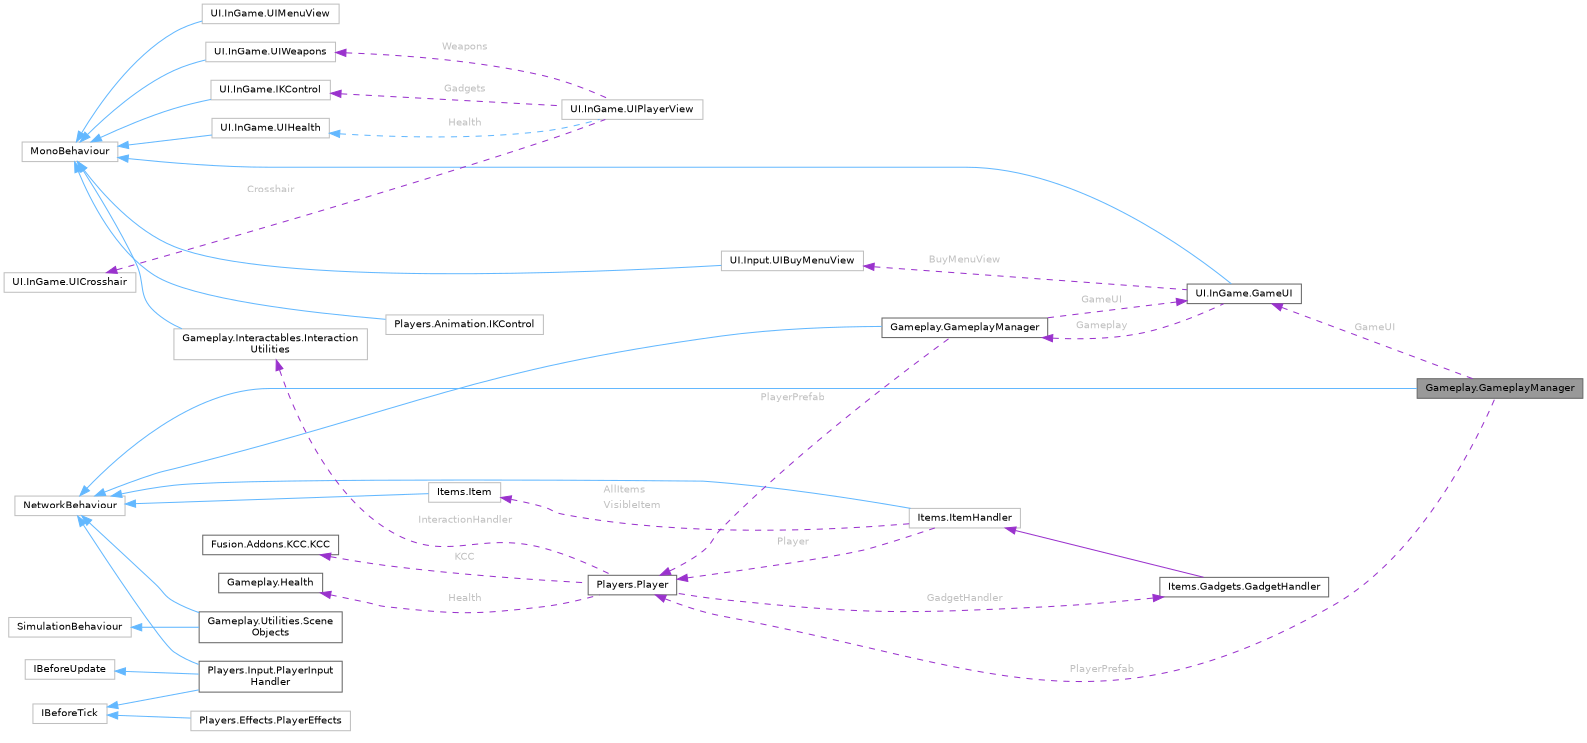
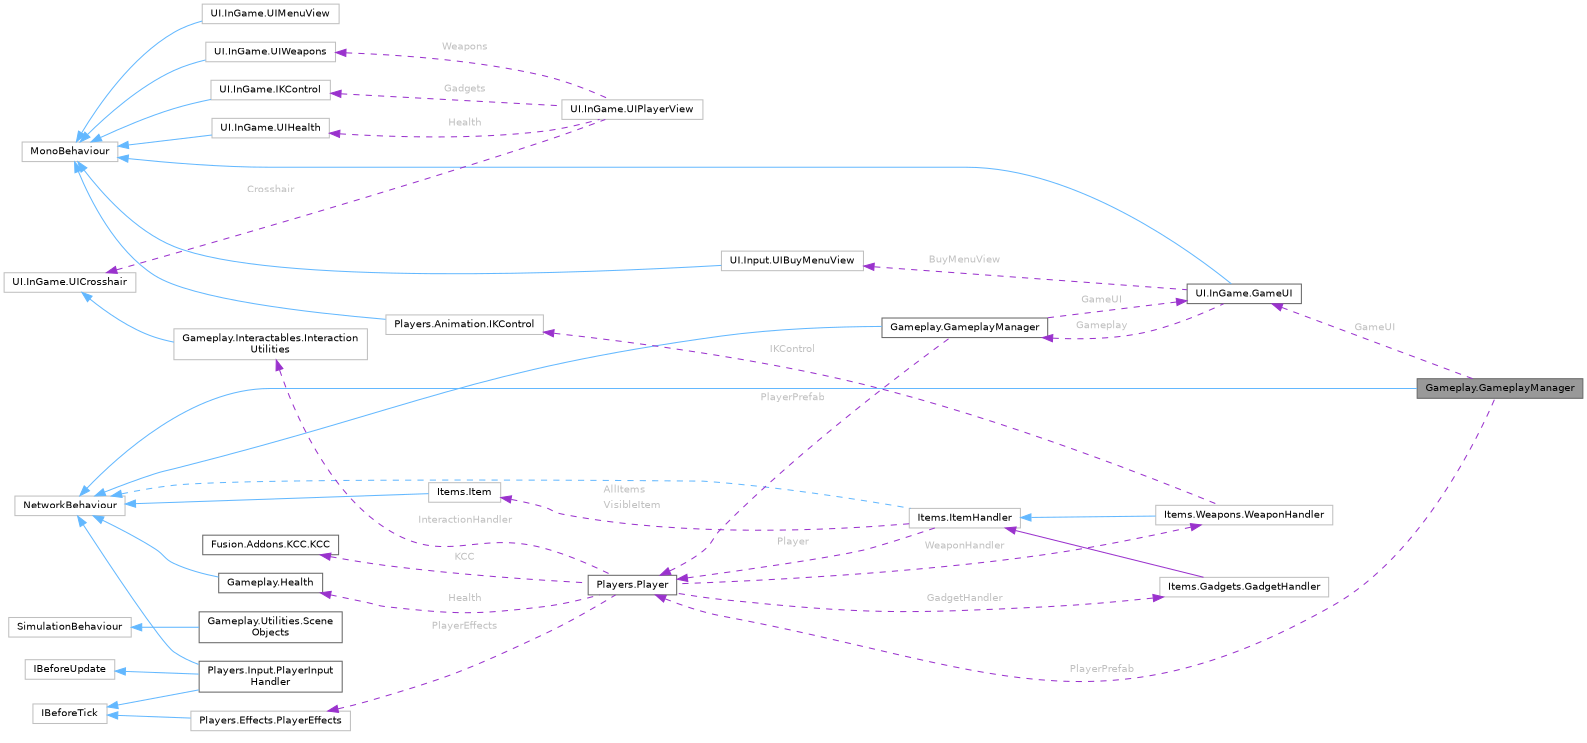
edge "UI.InGame.UIPlayerView" -> "UI.InGame.UIHealth": color steelblue1 -> darkorchid3
edge "Gameplay.Interactables.Interaction Utilities" -> "MonoBehaviour": now "Gameplay.Interactables.Interaction Utilities" -> "UI.InGame.UICrosshair"
edge "Items.ItemHandler" -> "NetworkBehaviour": style solid -> dashed
node "Items.Weapons.WeaponHandler": added
edge "Gameplay.Utilities.Scene Objects" -> "NetworkBehaviour": now "Gameplay.Health" -> "NetworkBehaviour"
node "Items.Gadgets.GadgetHandler": color gray40 -> grey75
edge "Players.Player" -> "Players.Effects.PlayerEffects": added, label "PlayerEffects"
